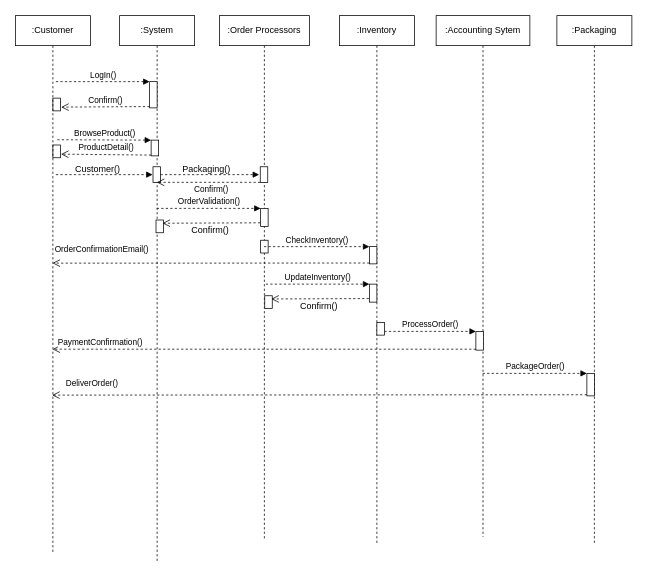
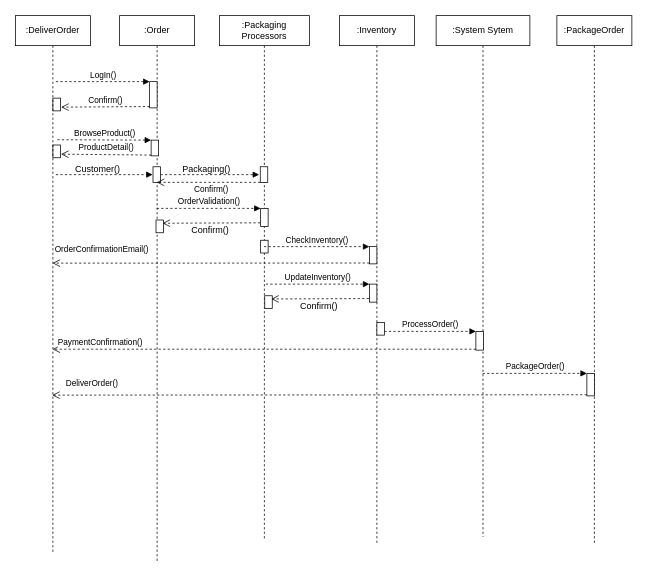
node ":Customer": label ":Customer" -> ":DeliverOrder"
node ":System": label ":System" -> ":Order"
node ":Order Processors": label ":Order Processors" -> ":Packaging Processors"
node ":Accounting Sytem": label ":Accounting Sytem" -> ":System Sytem"
node ":Packaging": label ":Packaging" -> ":PackageOrder"
